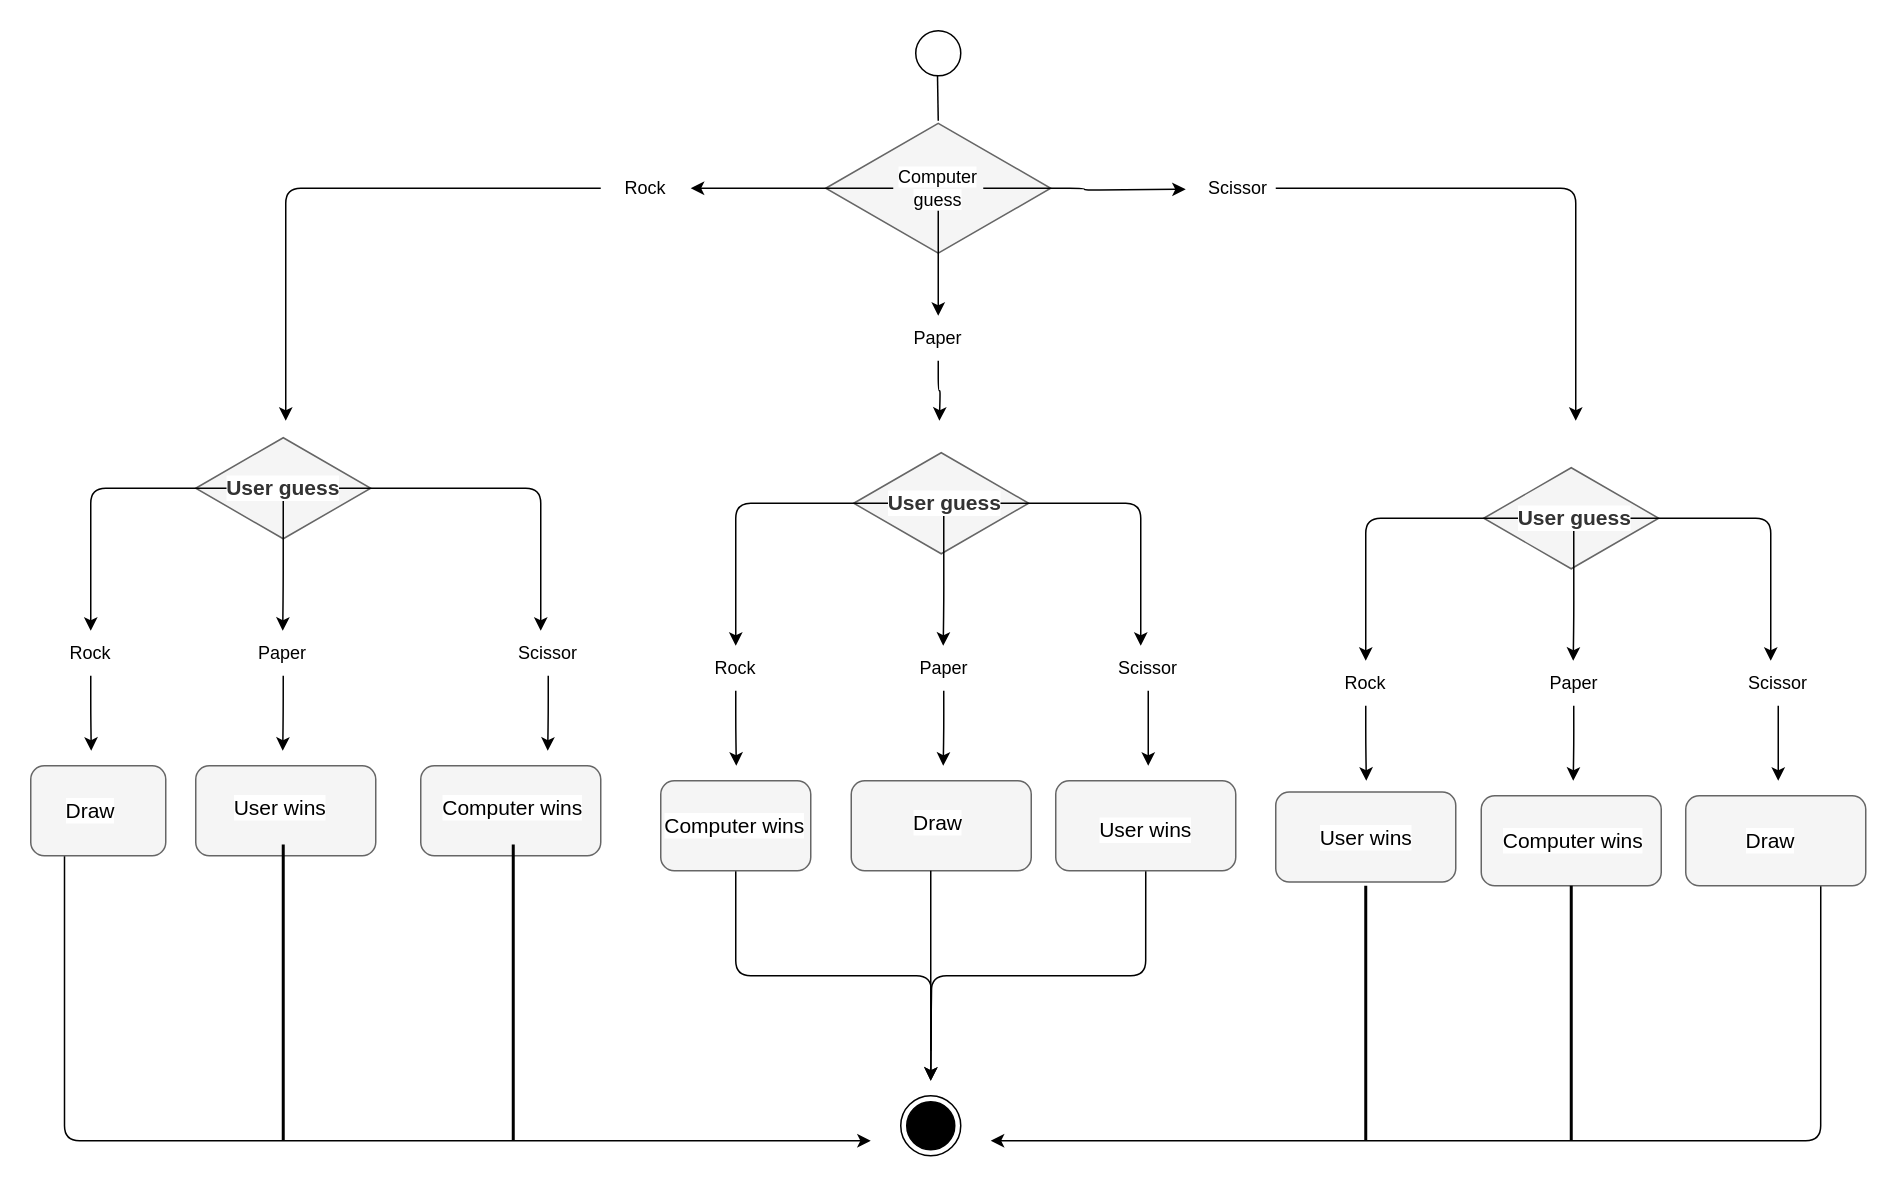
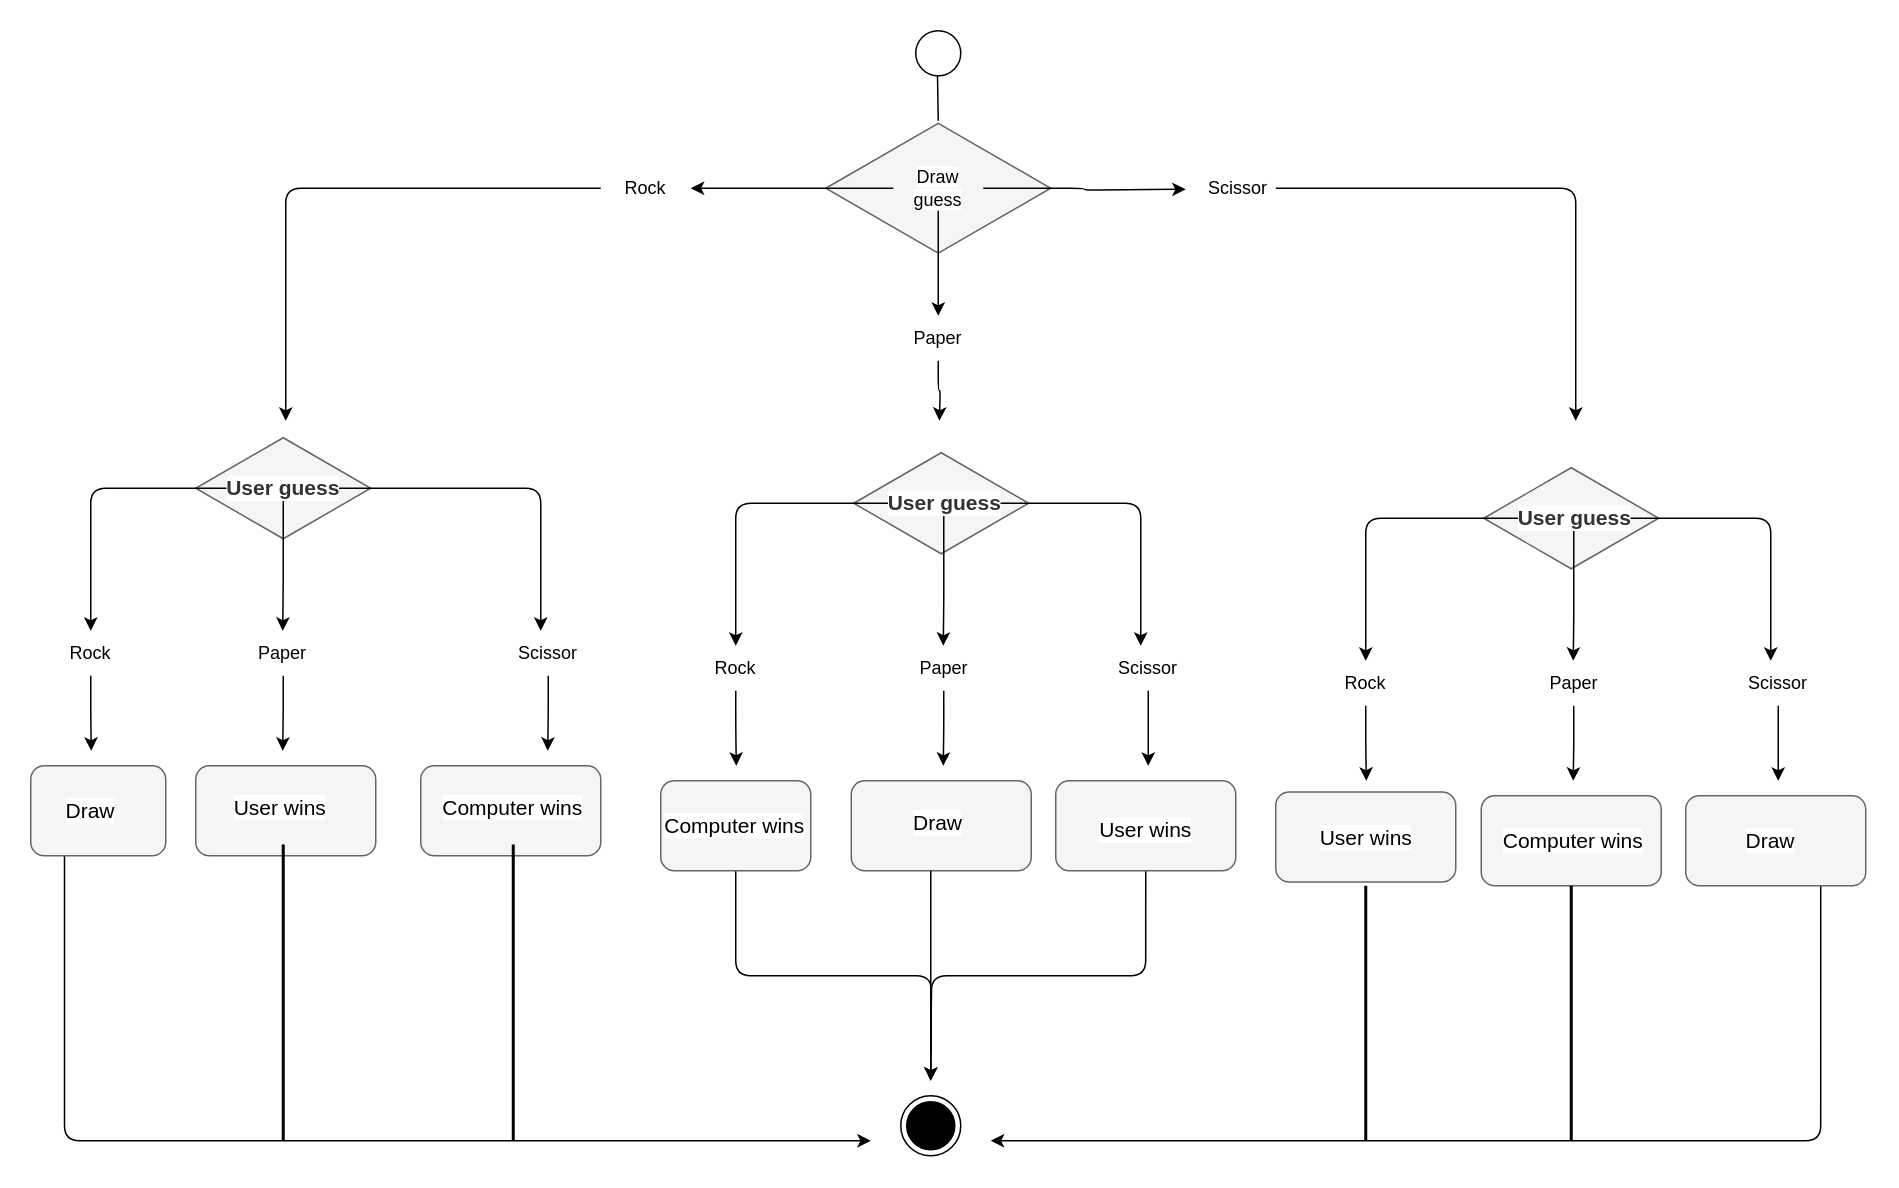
node "Computer guess": label "Computer guess" -> "Draw guess"
